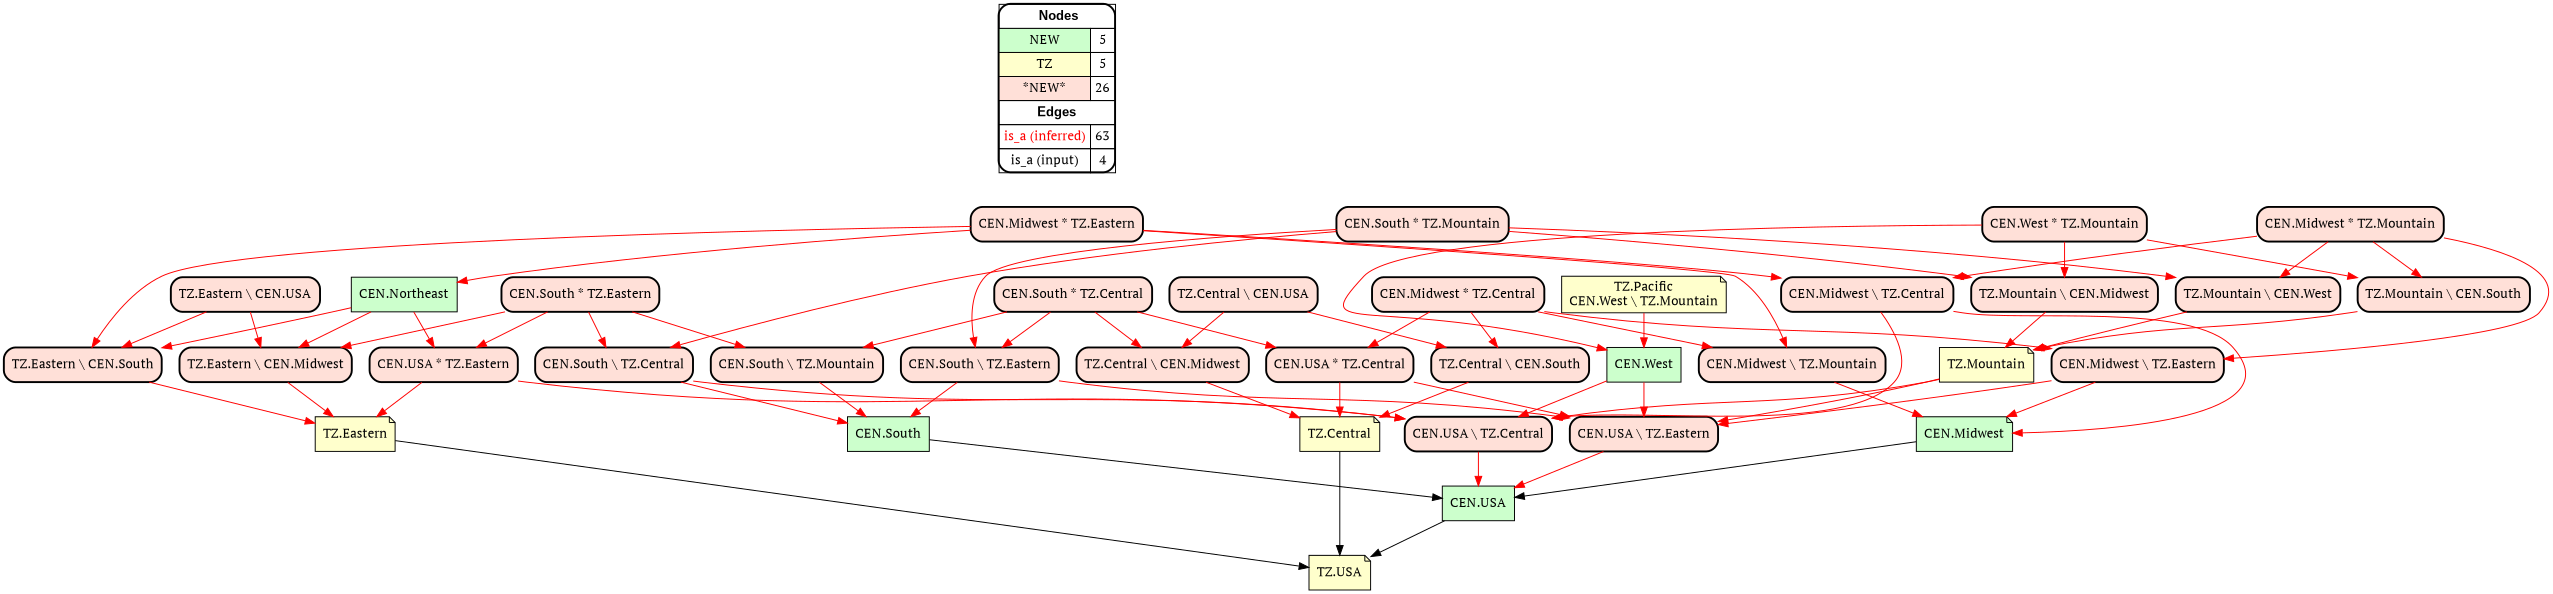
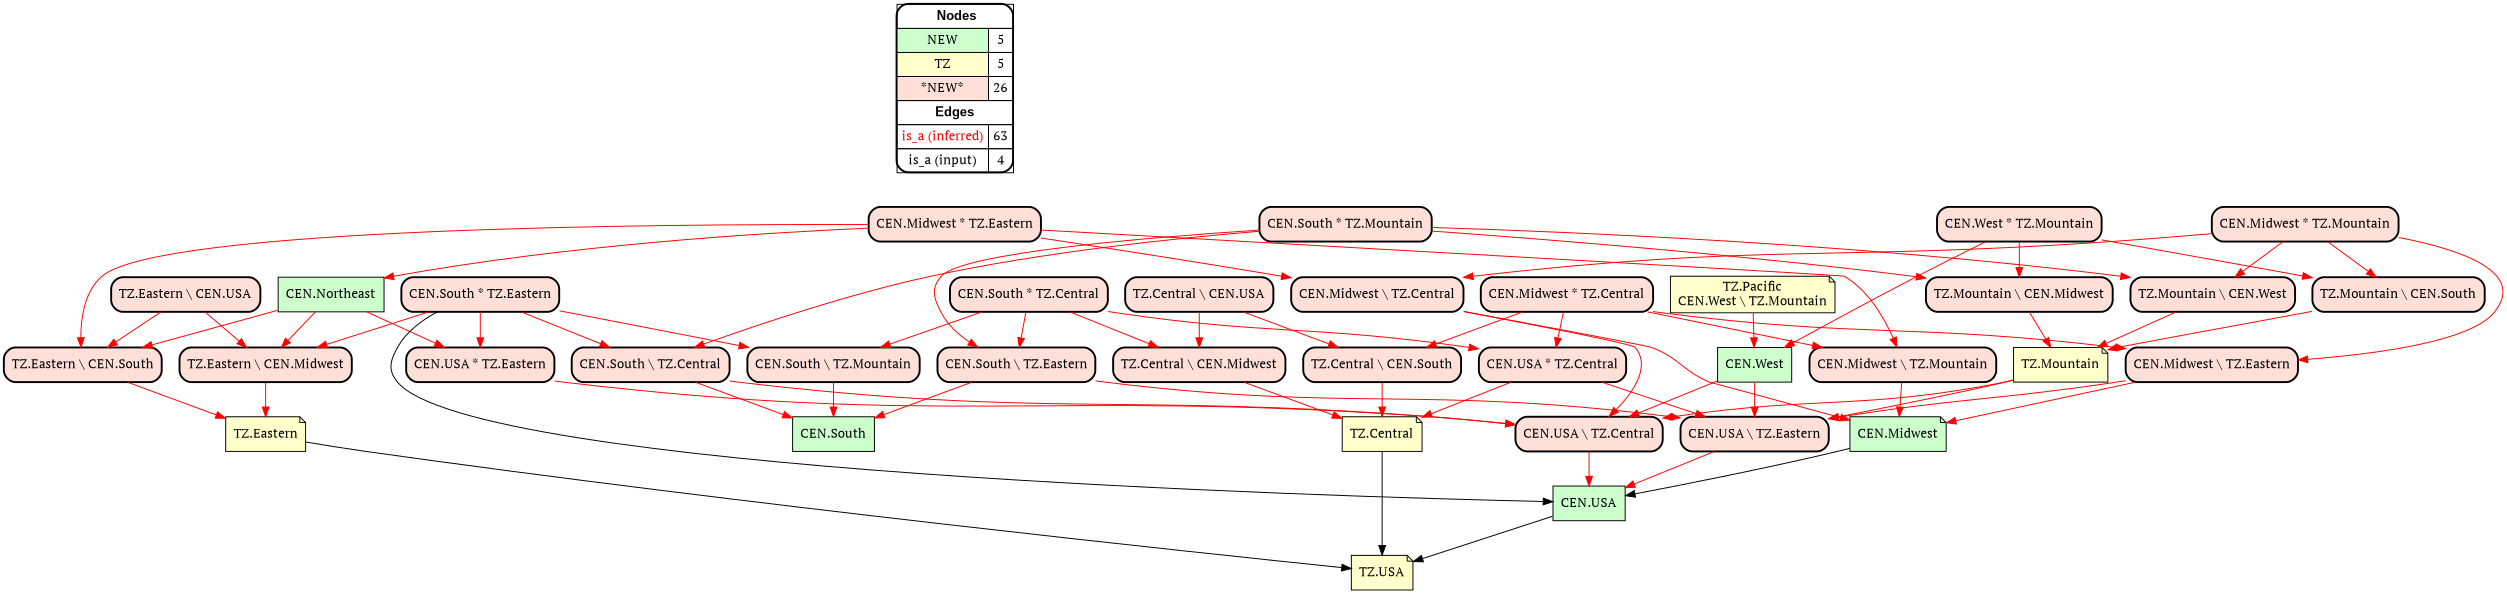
edge "CEN.USA * TZ.Eastern" -> "TZ.Eastern": removed
edge "CEN.South" -> "CEN.USA": now "CEN.South * TZ.Eastern" -> "CEN.USA"
